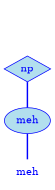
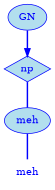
node "GN": added
